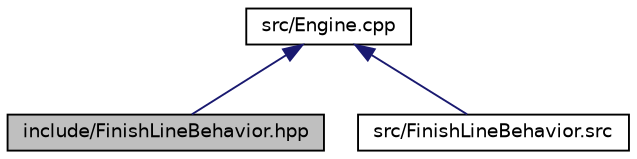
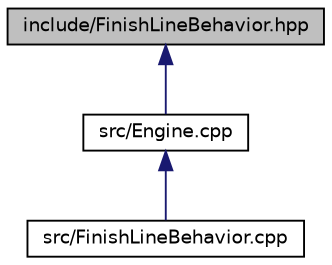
edge "include/FinishLineBehavior.hpp" -> "src/Engine.cpp": reversed
node "src/FinishLineBehavior.src": label "src/FinishLineBehavior.src" -> "src/FinishLineBehavior.cpp"
